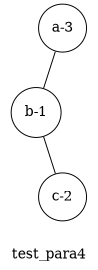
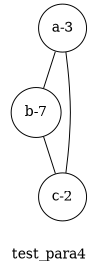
node "b-1": label "b-1" -> "b-7"
edge "a-3" -- "c-2": added
